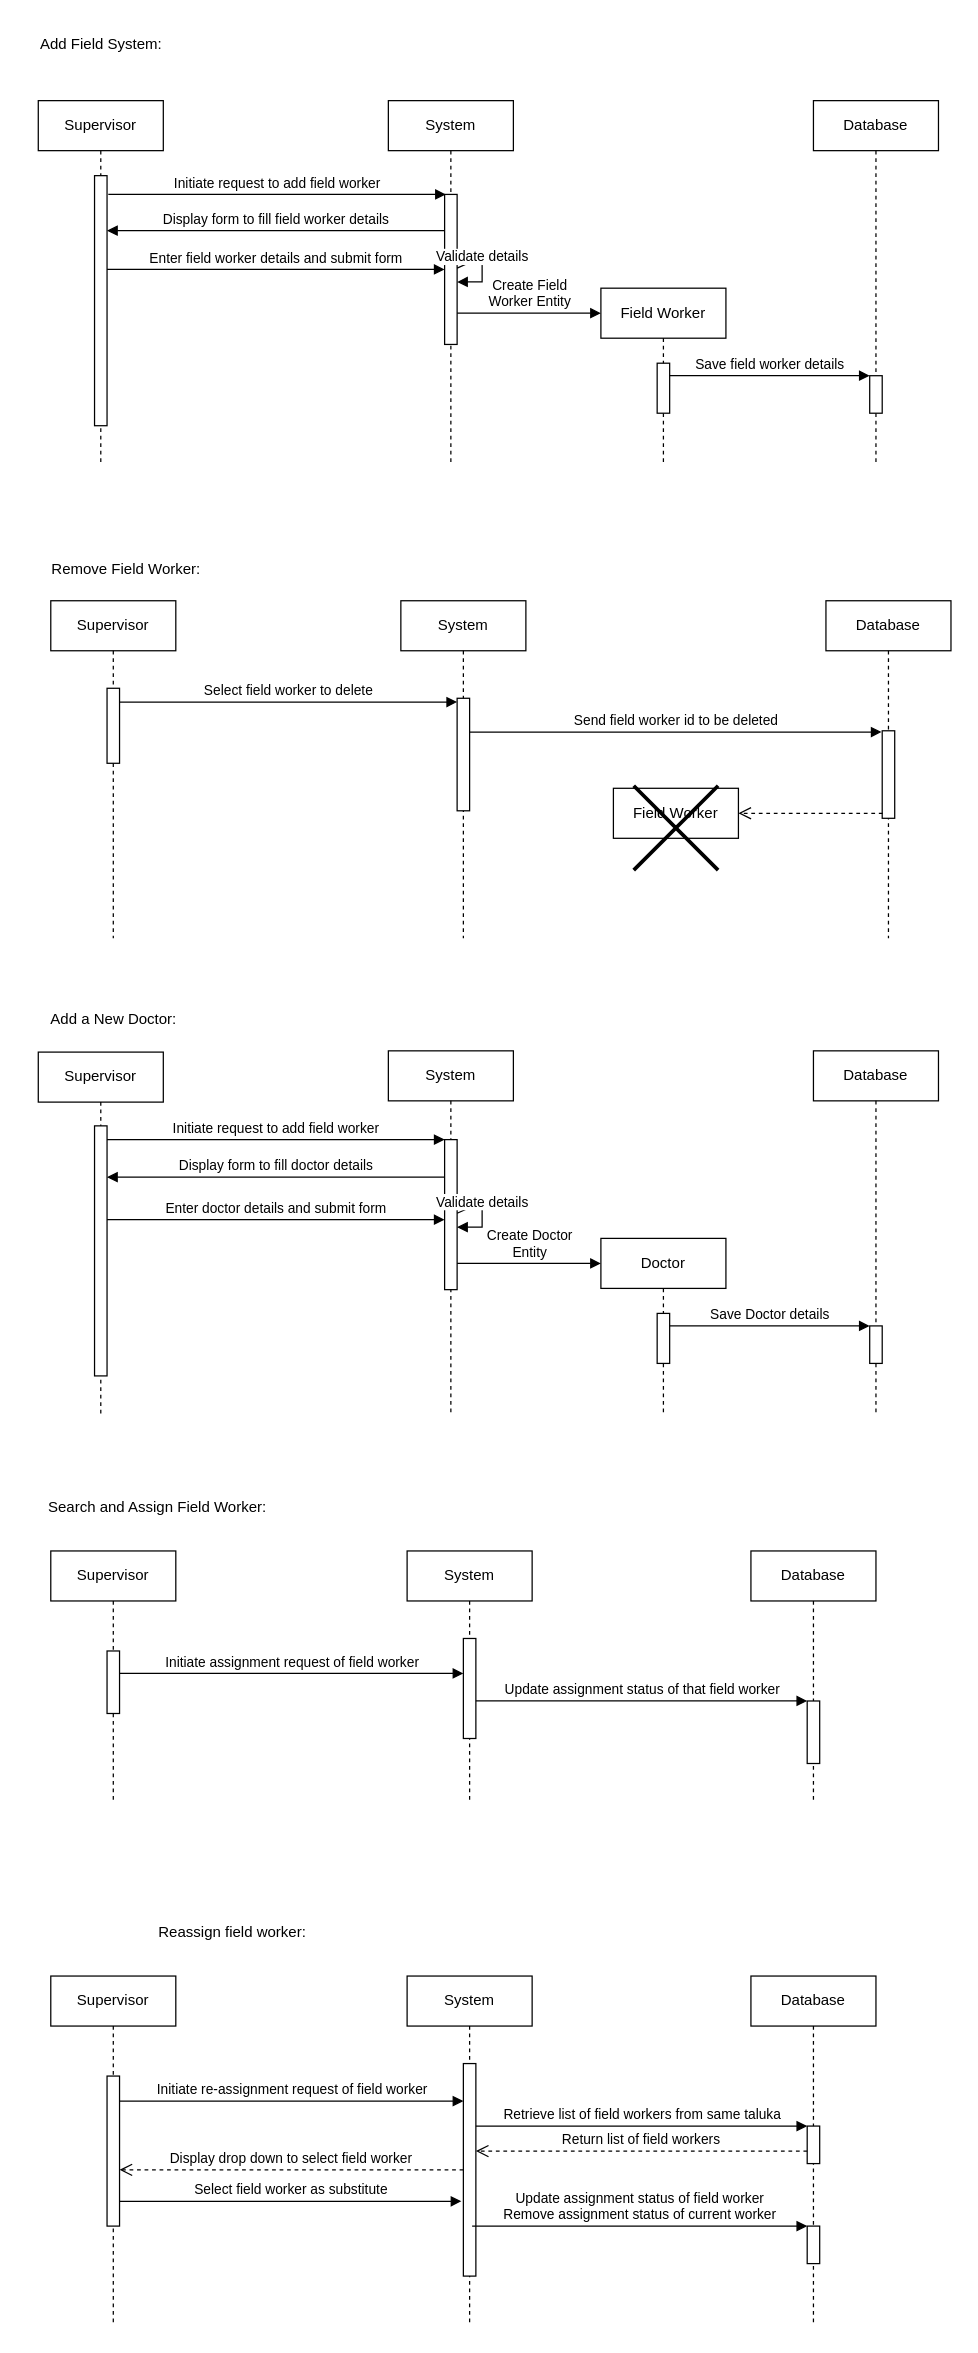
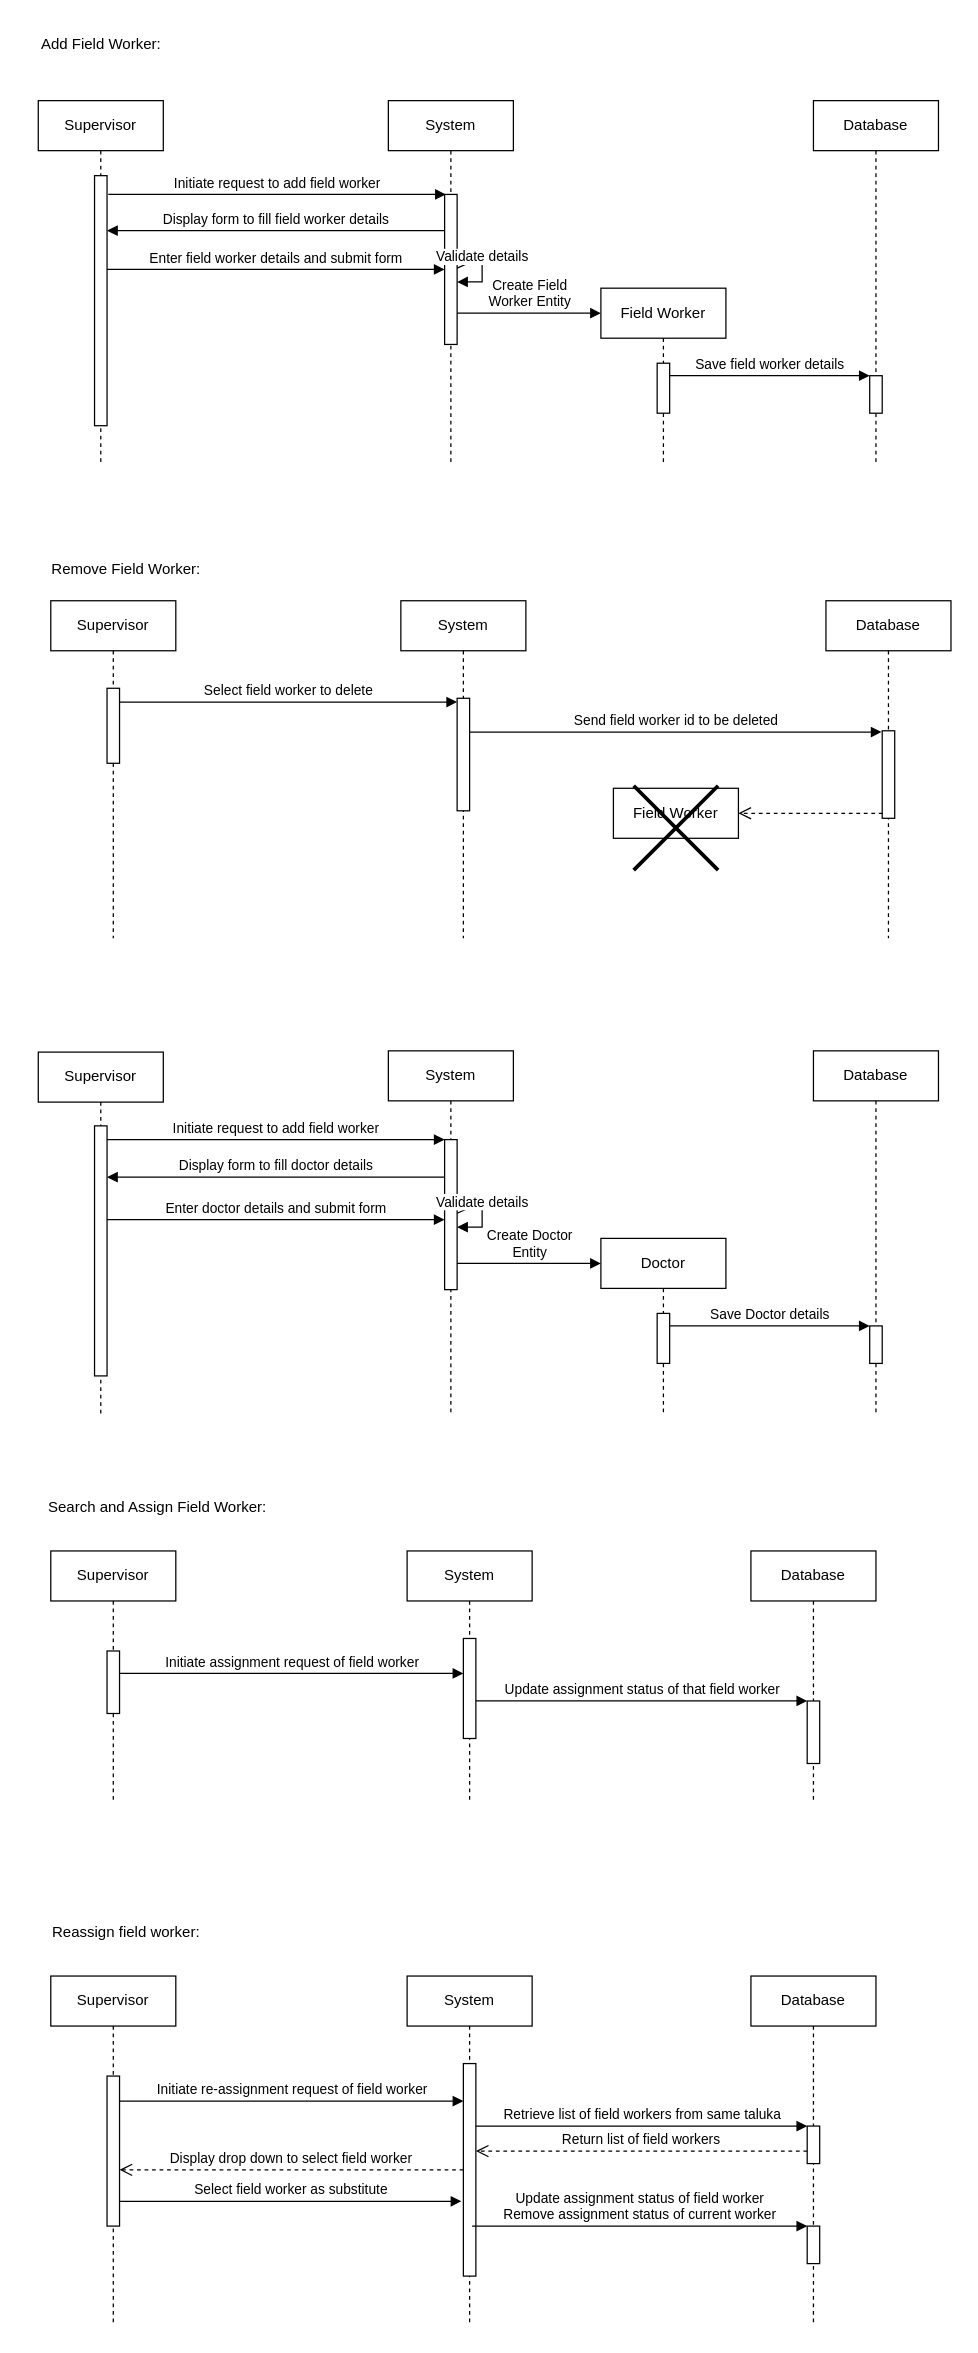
node "Add Field System:": label "Add Field System:" -> "Add Field Worker:"
node "Add a New Doctor:": removed
node "Reassign field worker:": moved (232, 1932) -> (126, 1932)
